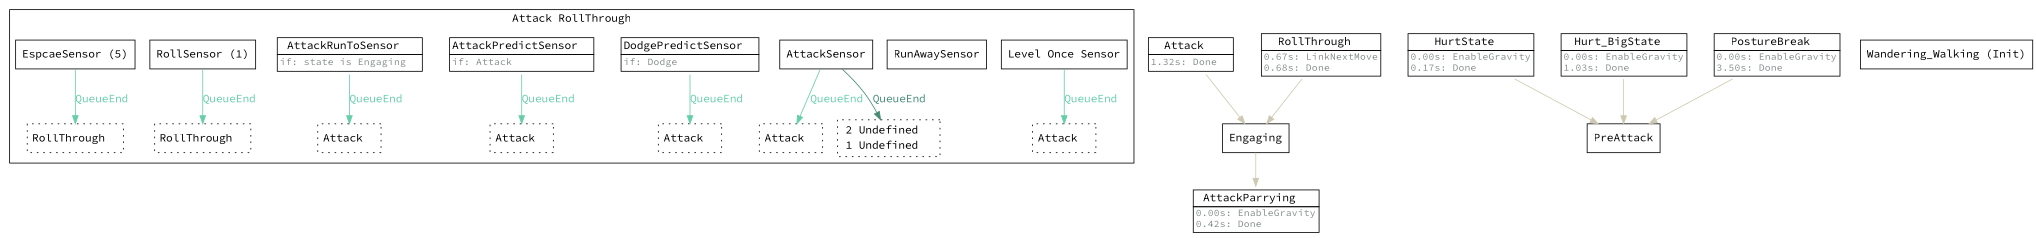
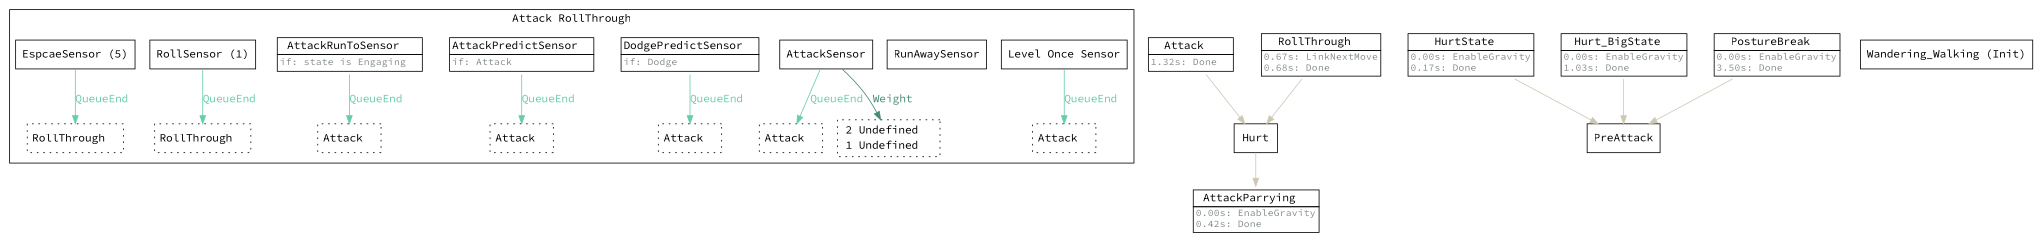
edge "AttackSensor" -> "2 Undefined": label "QueueEnd" -> "Weight"
node "Engaging": label "Engaging" -> "Hurt"
